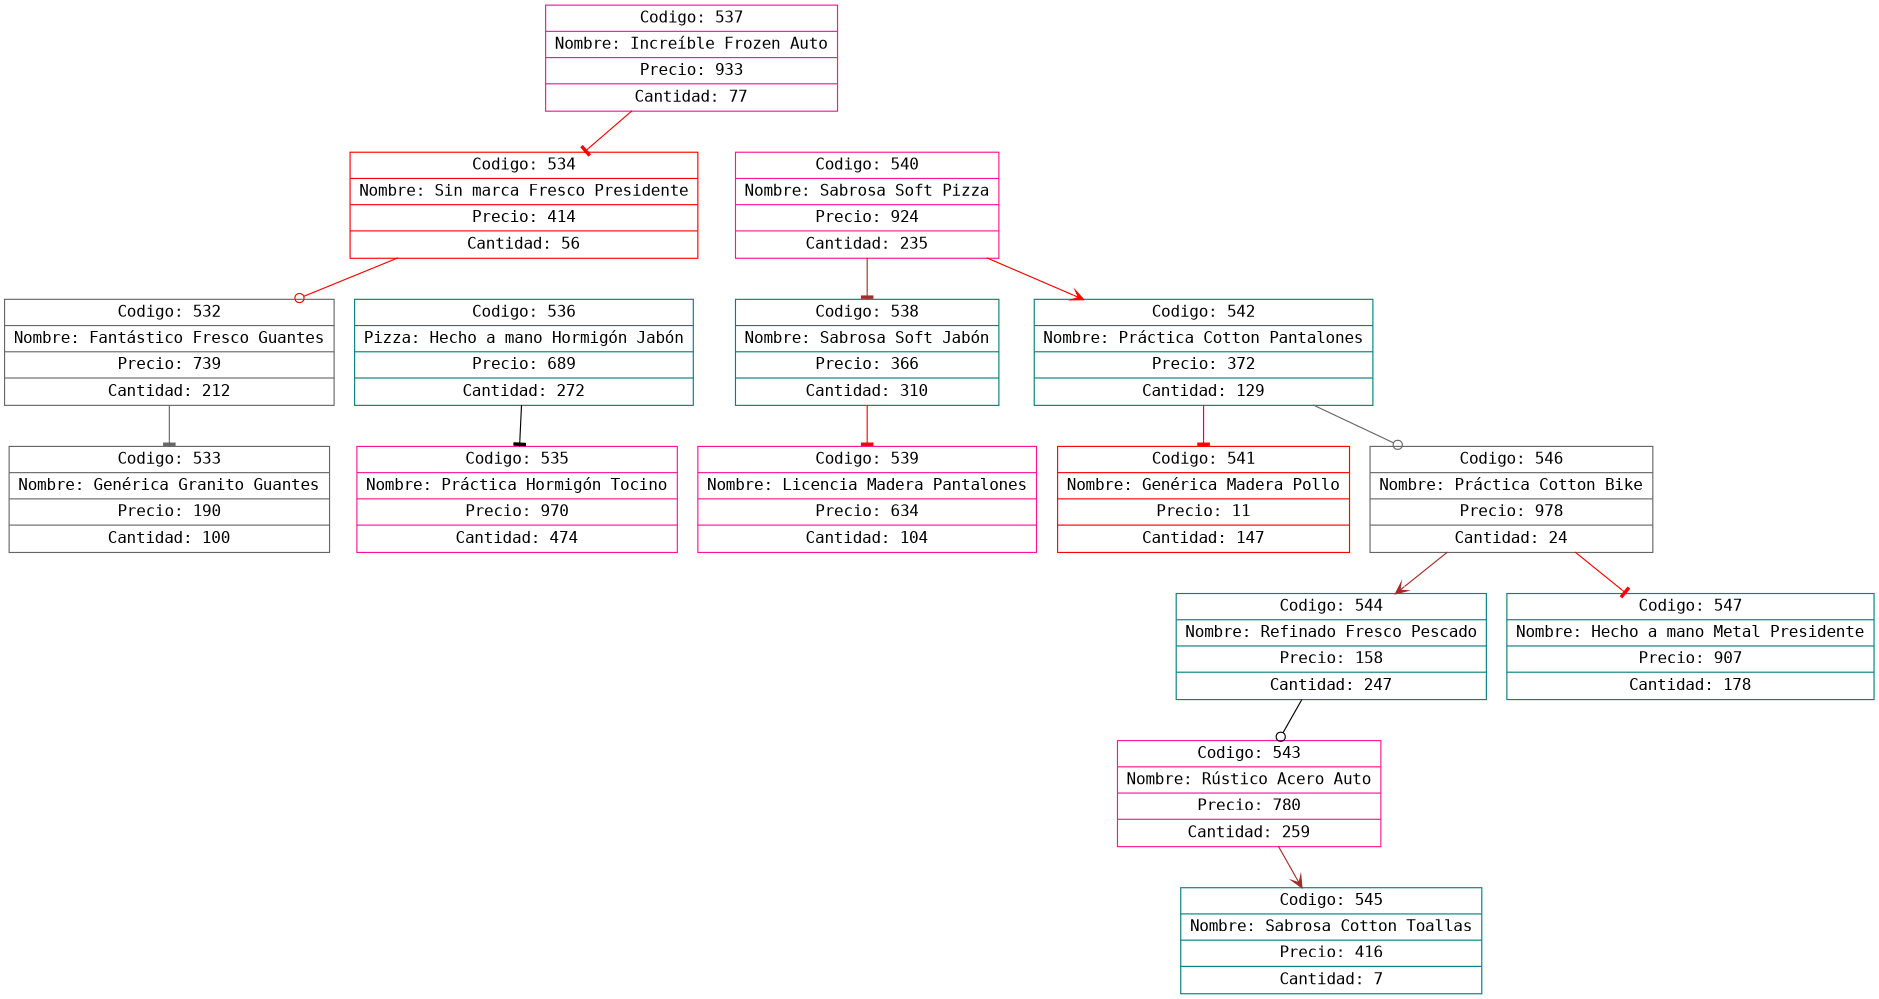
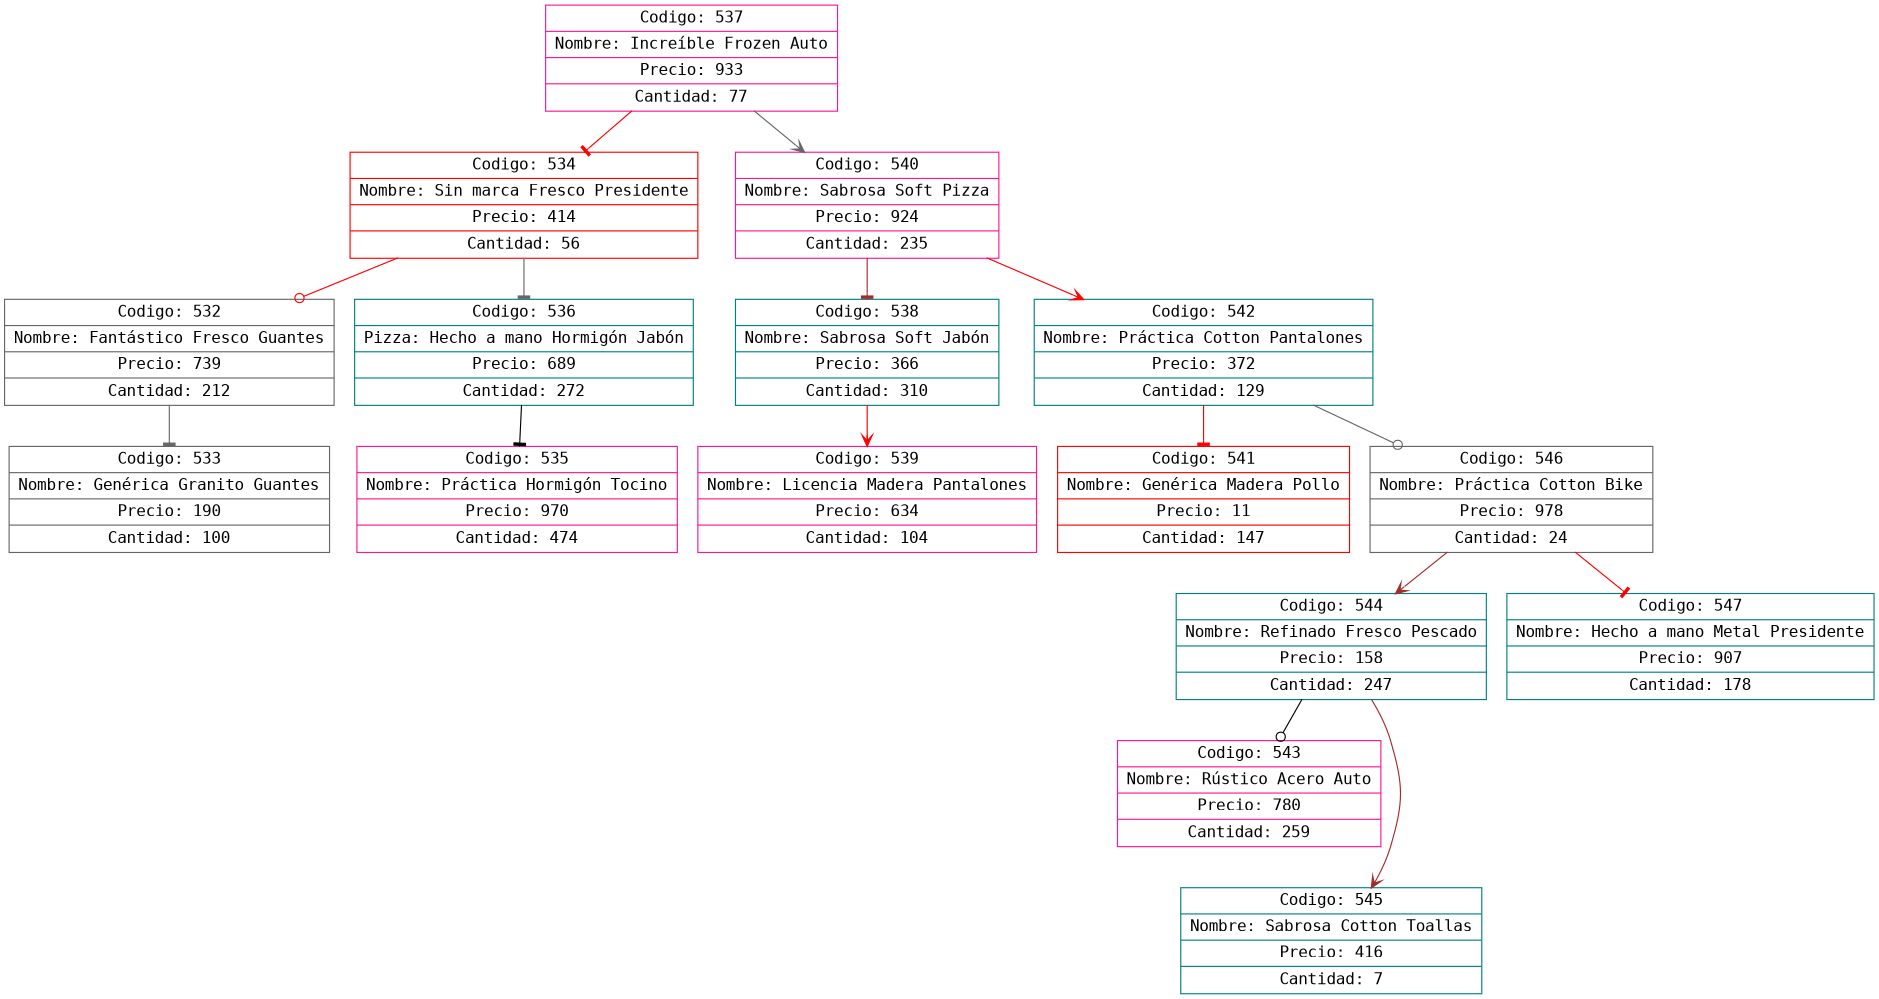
edge "Codigo: 537" -> "Codigo: 540": added
edge "Codigo: 534" -> "Codigo: 536": added
edge "Codigo: 538" -> "Codigo: 539": arrowhead tee -> vee
edge "Codigo: 543" -> "Codigo: 545": now "Codigo: 544" -> "Codigo: 545"
